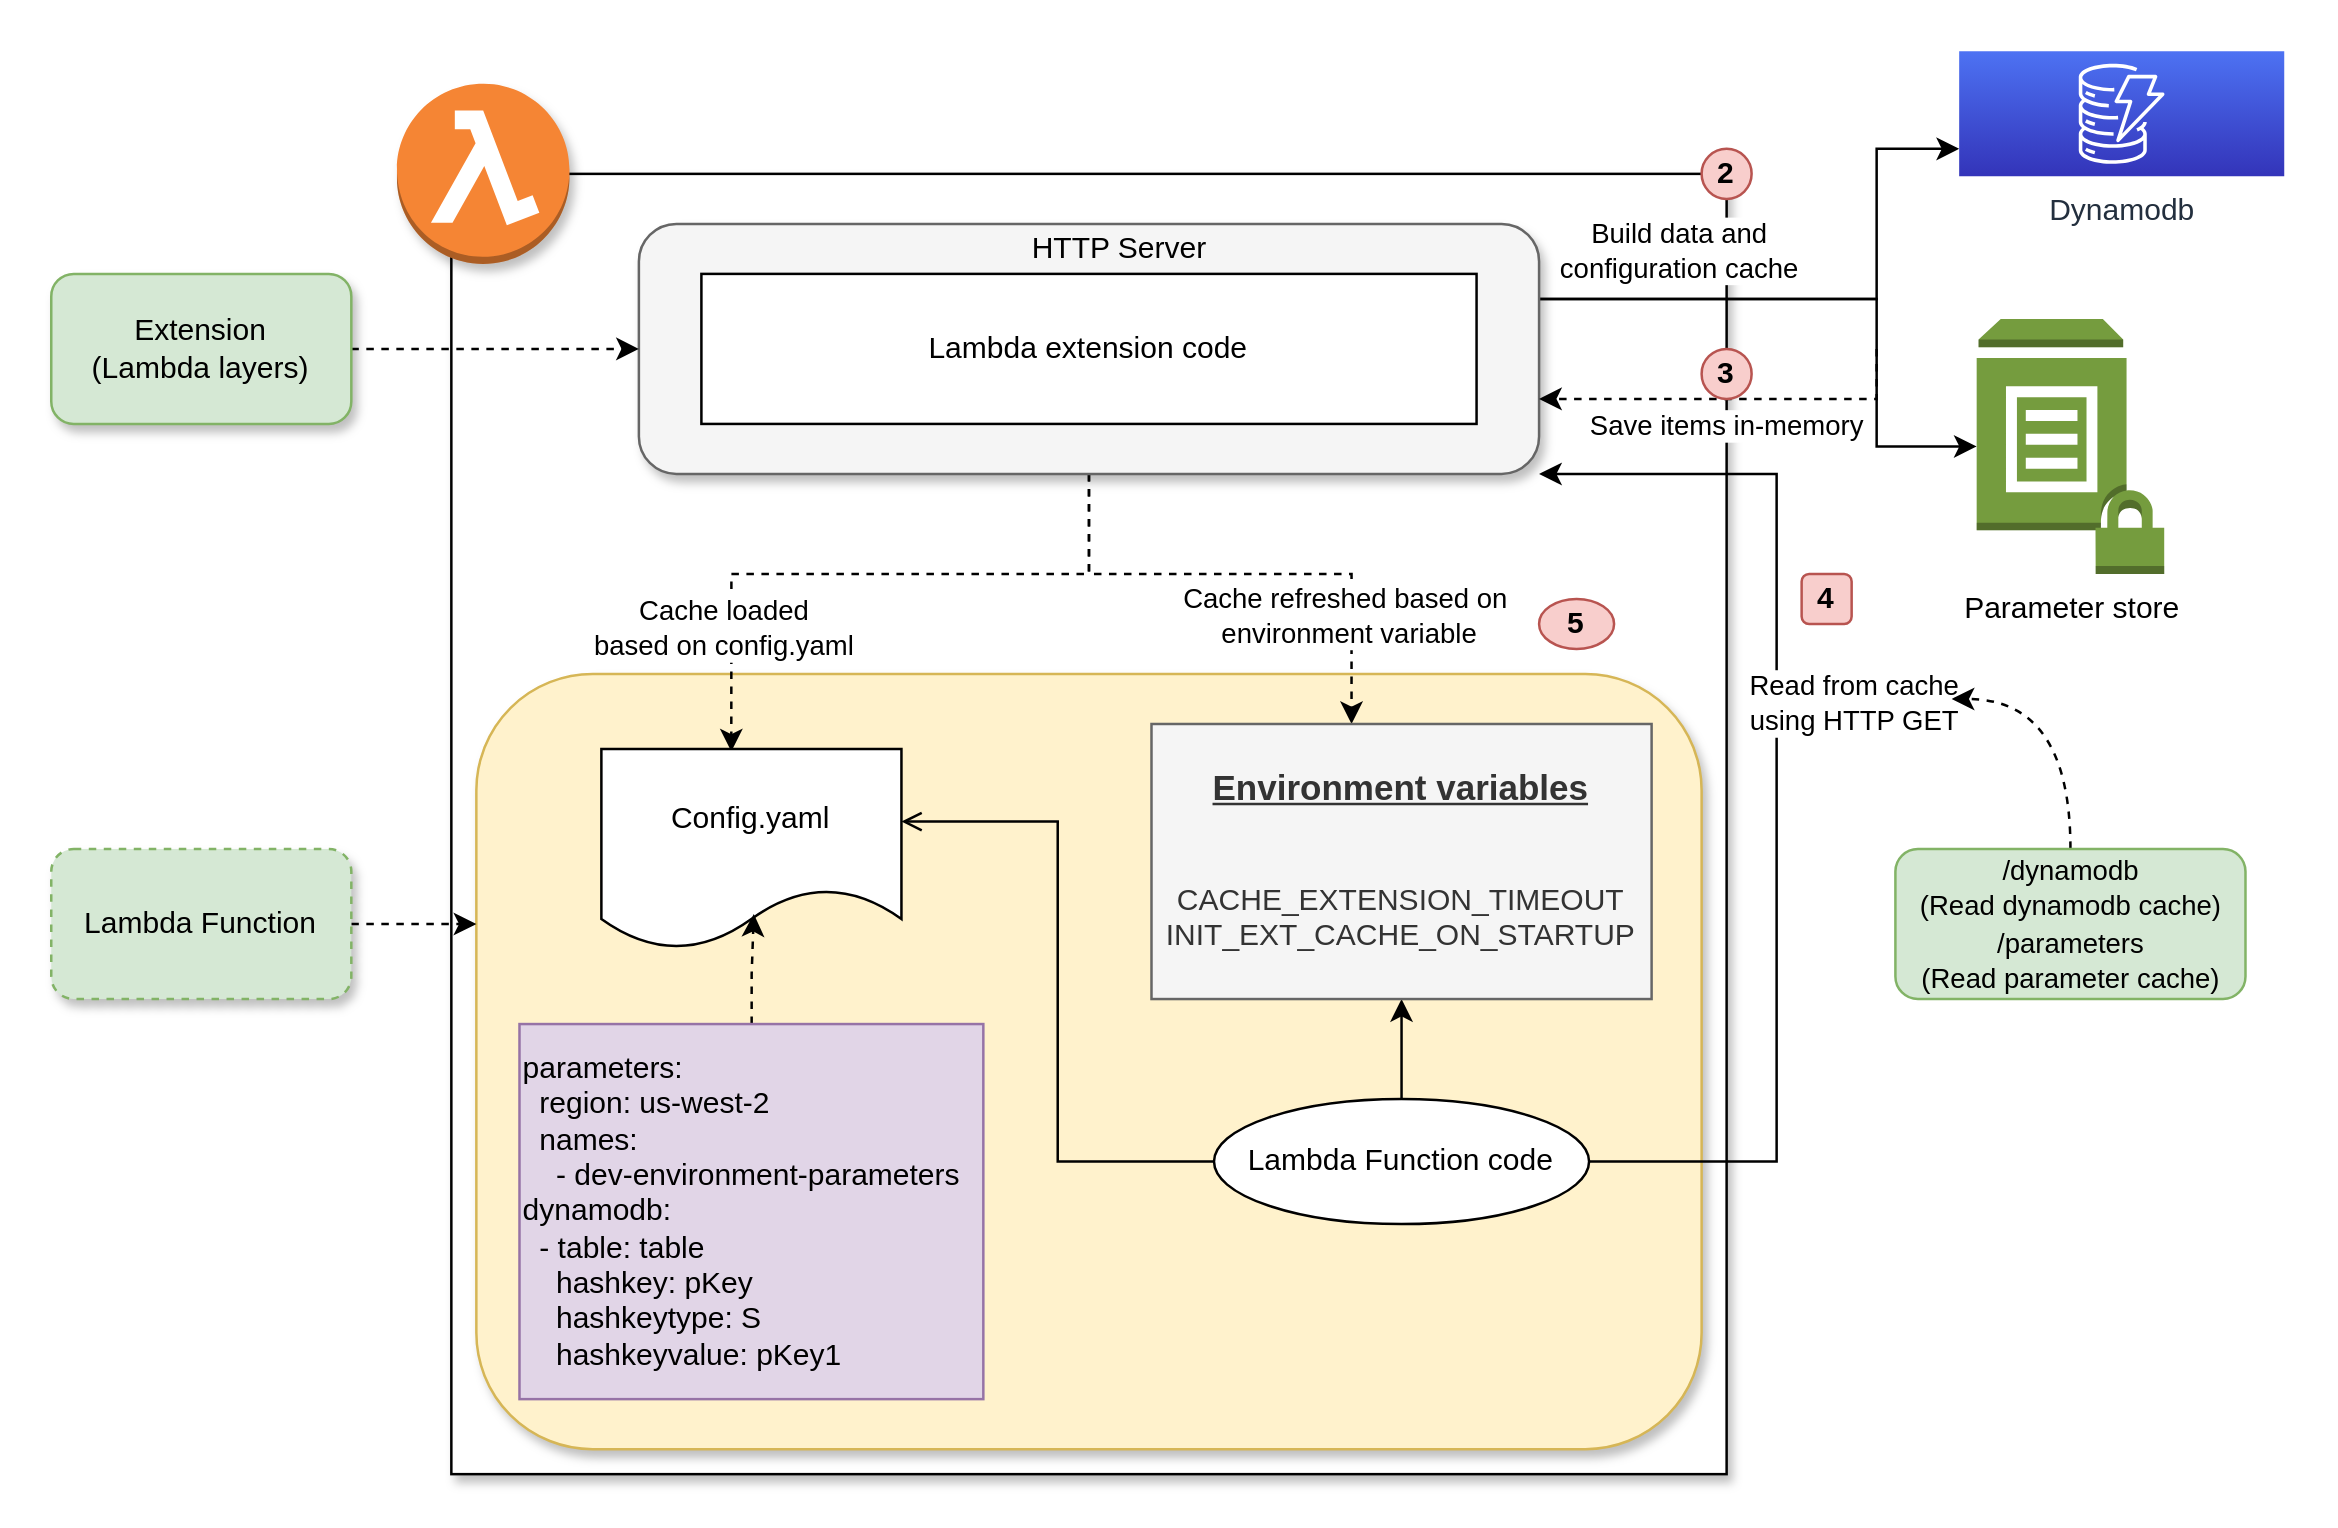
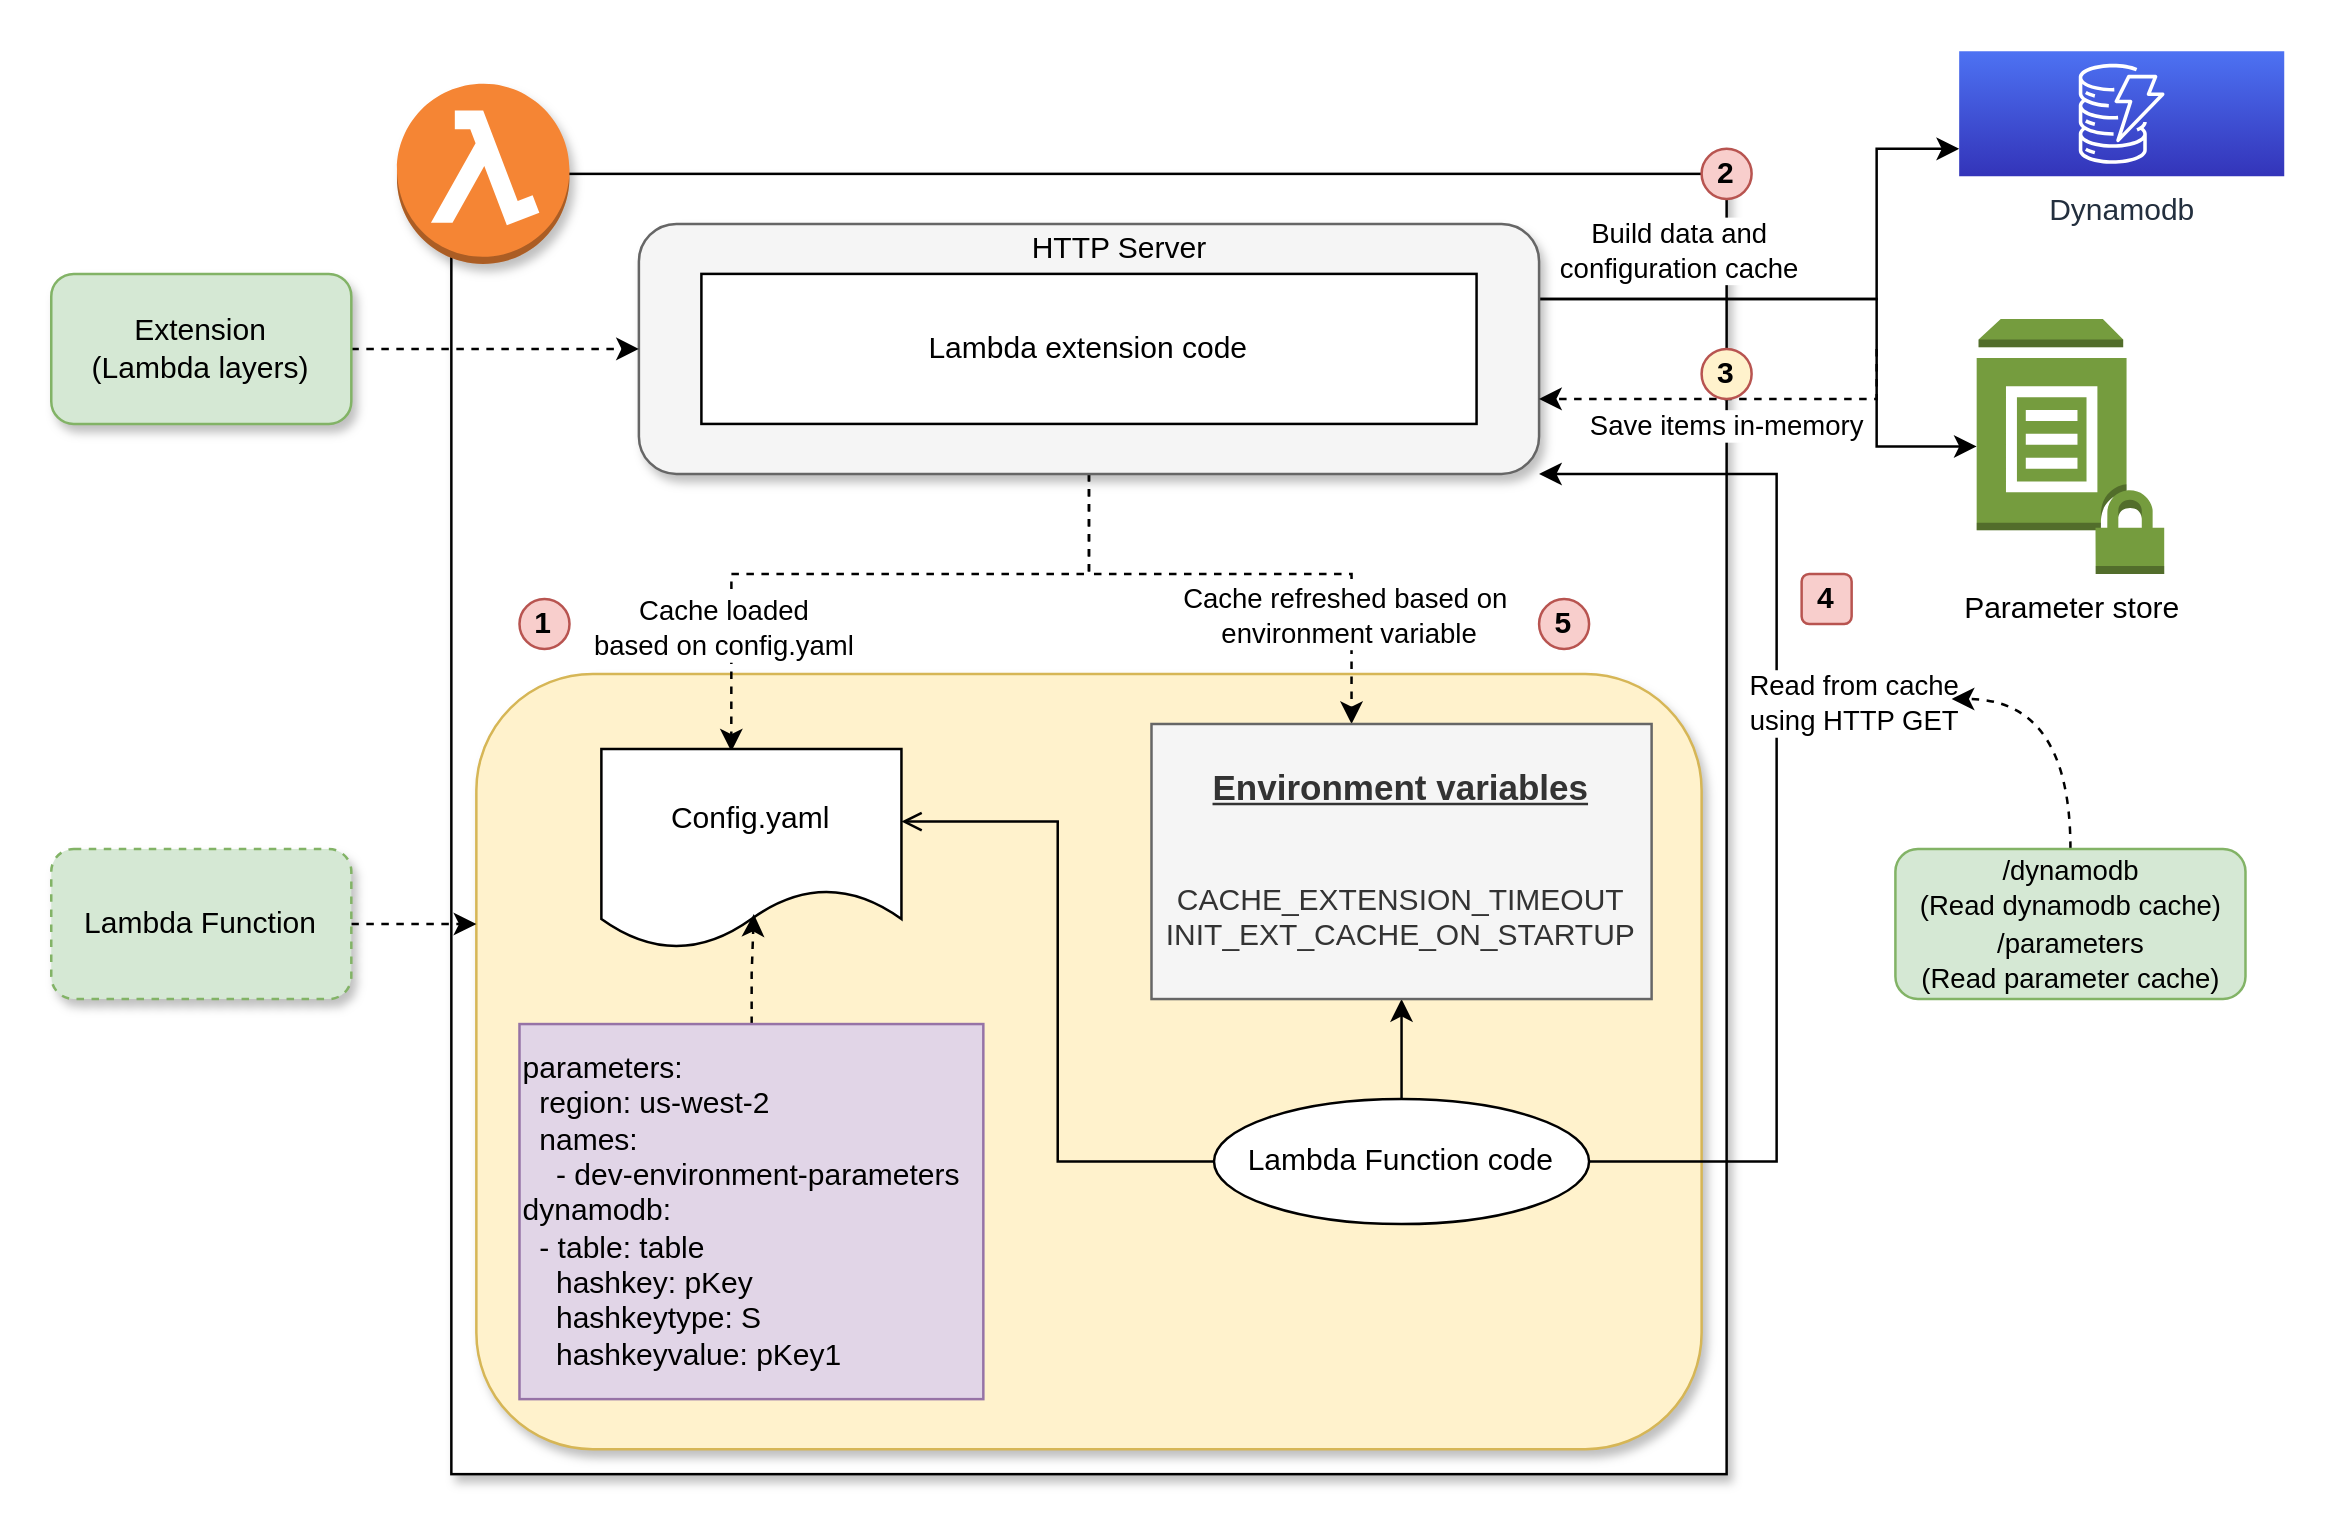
node "3": fillcolor #f8cecc -> #fff2cc
node "1": added
node "5": size 75x50 -> 50x50
